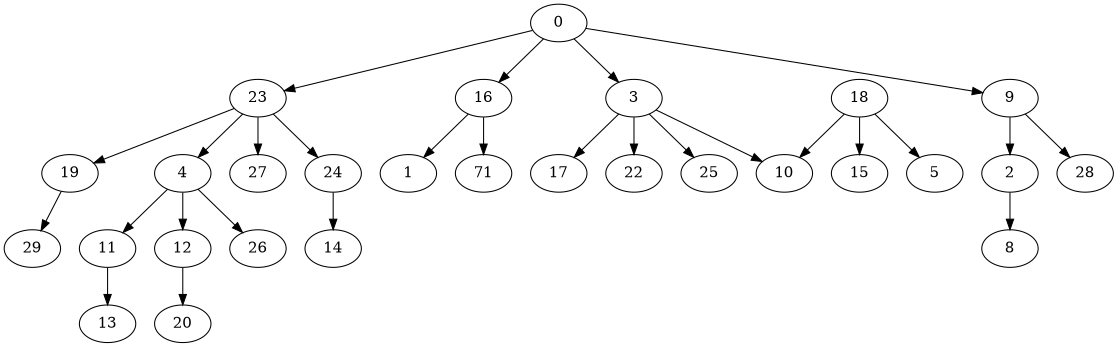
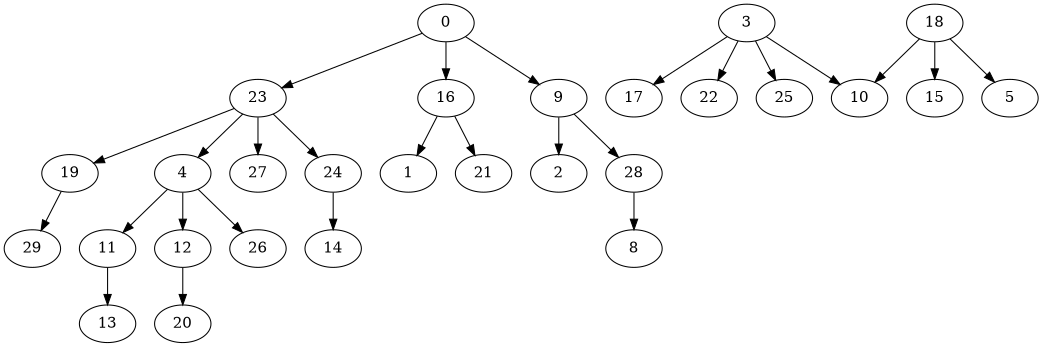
edge "0" -> "3": removed
node "71": label "71" -> "21"
edge "2" -> "8": now "28" -> "8"
